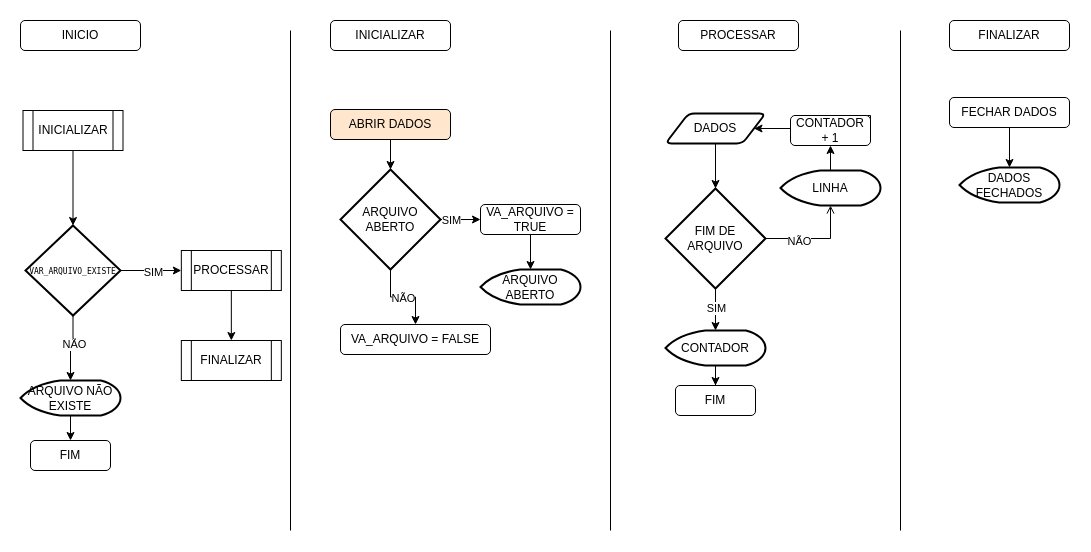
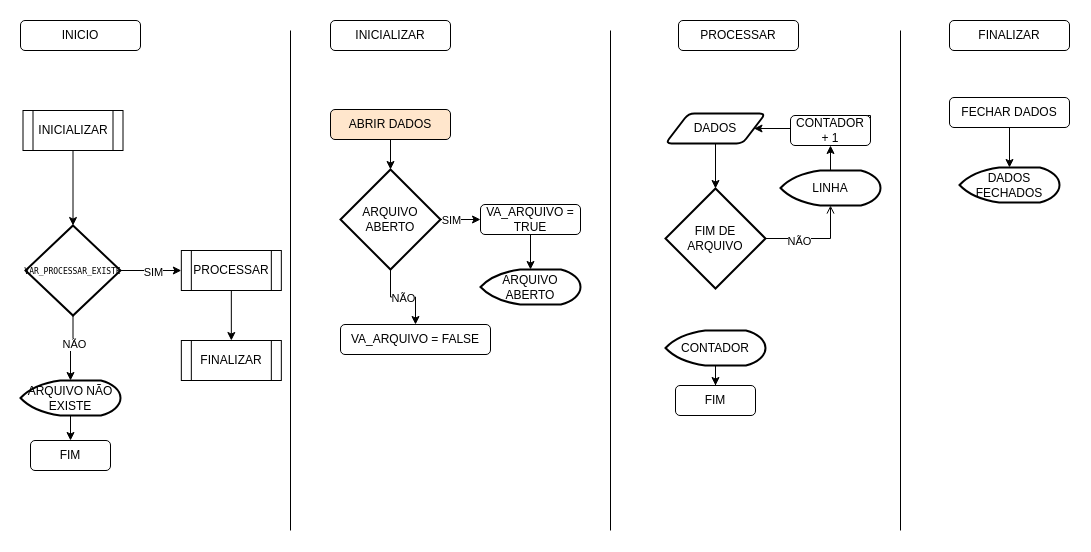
node "VAR_ARQUIVO_EXISTE": label "VAR_ARQUIVO_EXISTE" -> "VAR_PROCESSAR_EXISTE"
edge "FIM DE ARQUIVO" -> "CONTADOR": removed, label "SIM"
